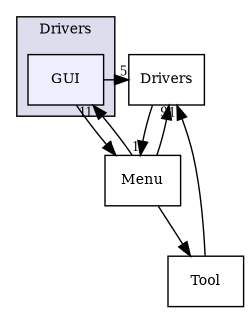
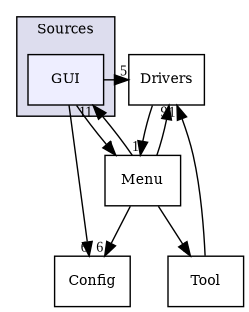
cluster "Drivers": label "Drivers" -> "Sources"
node "Config": added
